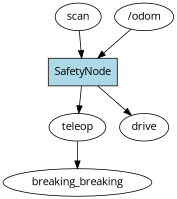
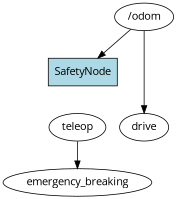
node "scan": removed
edge "SafetyNode" -> "teleop": removed
edge "SafetyNode" -> "drive": now "/odom" -> "drive"
node "breaking_breaking": label "breaking_breaking" -> "emergency_breaking"
